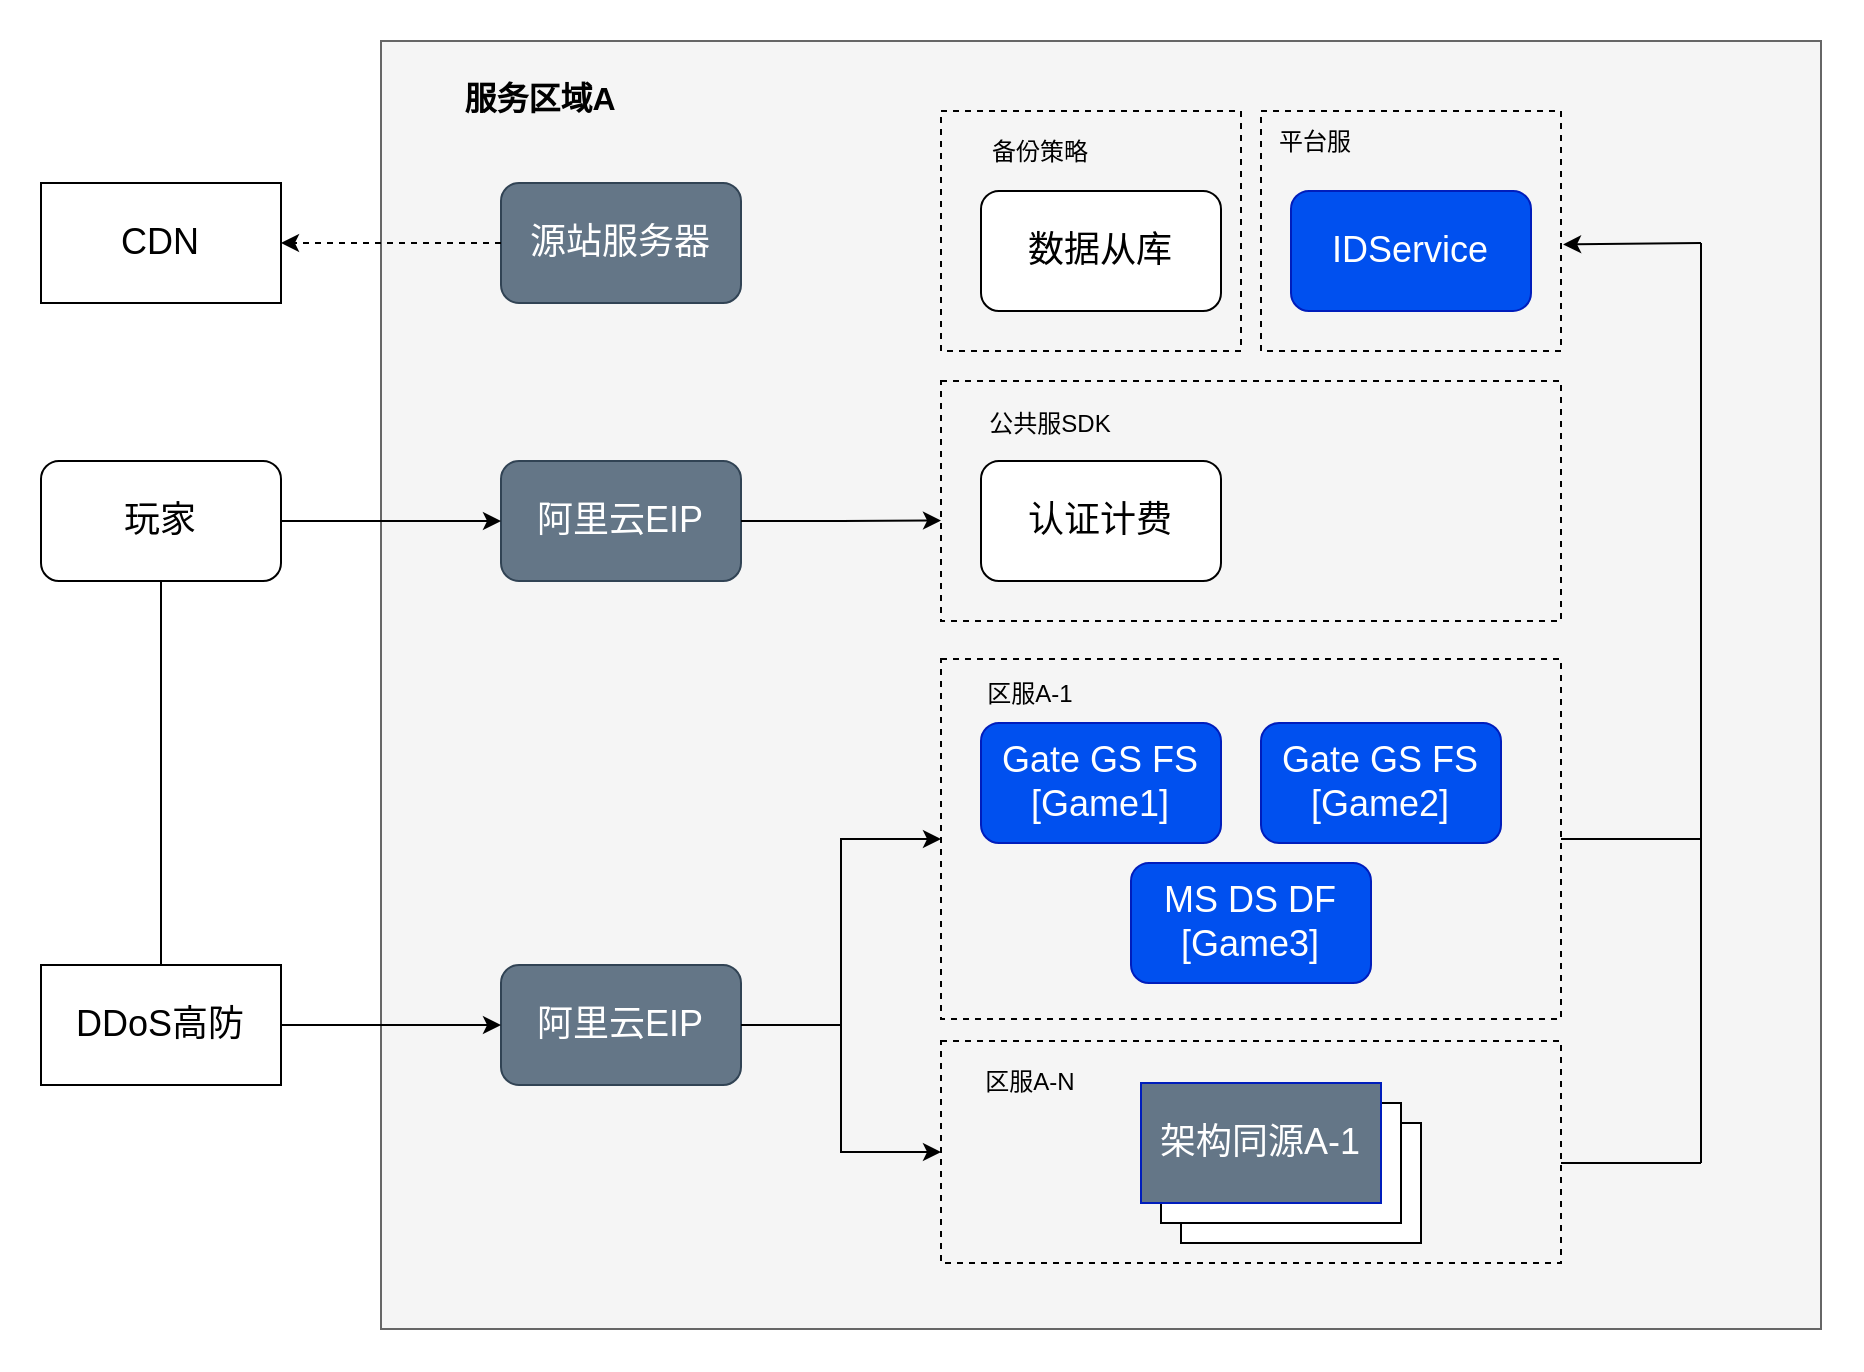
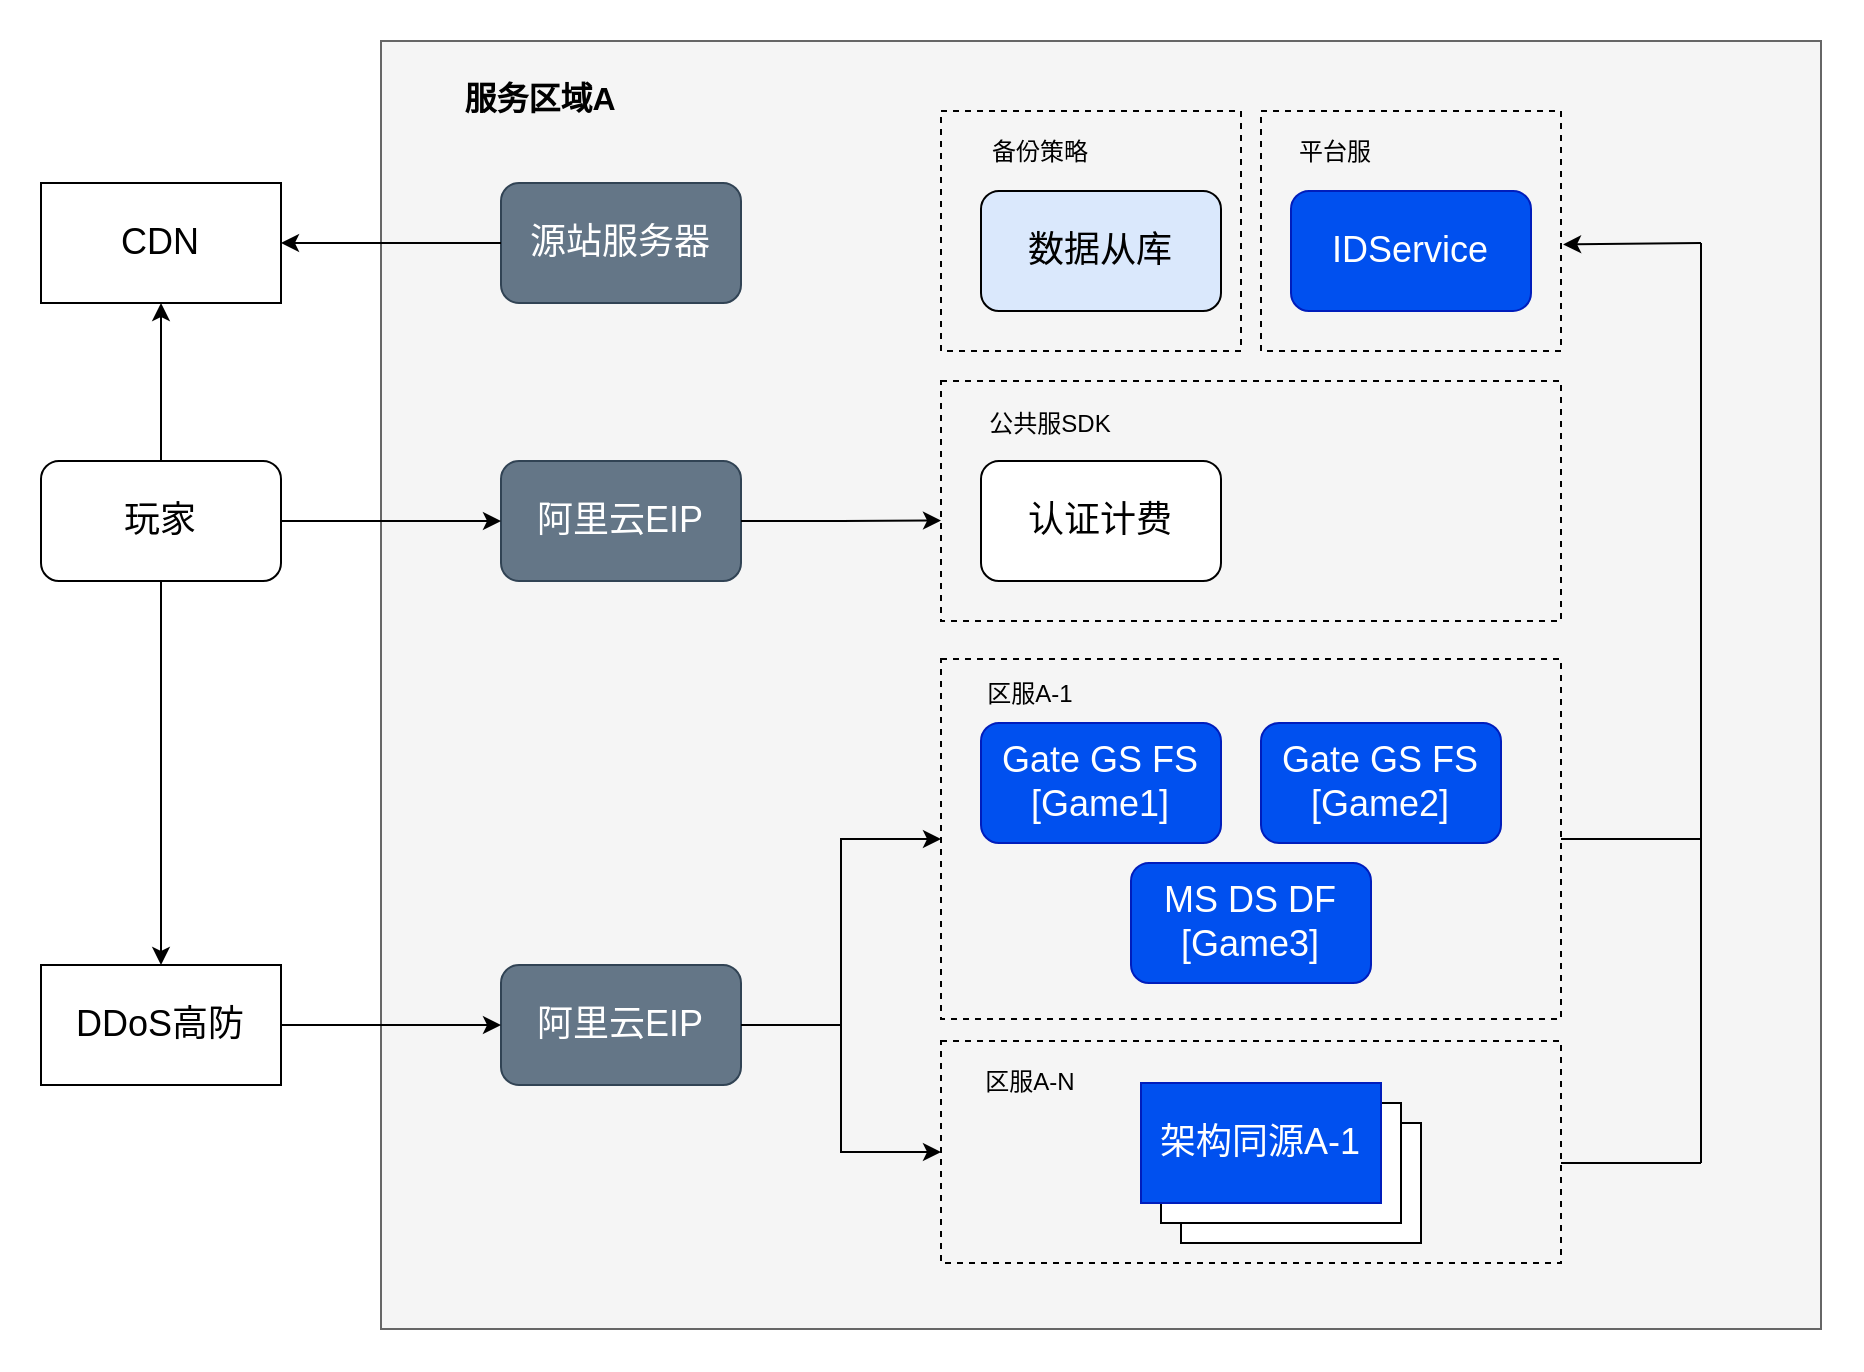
node "平台服": moved (1316, 143) -> (1336, 153)
edge "源站服务器" -> "CDN": style dashed -> solid
node "数据从库": fillcolor #ffffff -> #dae8fc
edge "玩家" -> "CDN": added
edge "玩家" -- "DDoS高防": arrowhead none -> classic
node "架构同源A-1": fillcolor #647687 -> #0050ef
